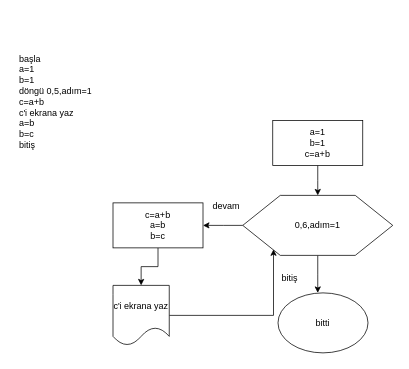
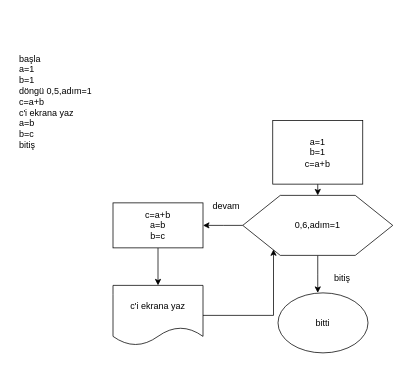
node "a=1 b=1 c=a+b": size 90x45 -> 90x64
node "bitiş": moved (295, 278) -> (348, 278)
node "c'i ekrana yaz": size 56x60 -> 90x60
